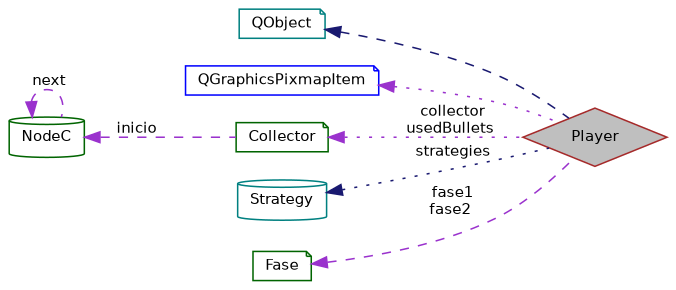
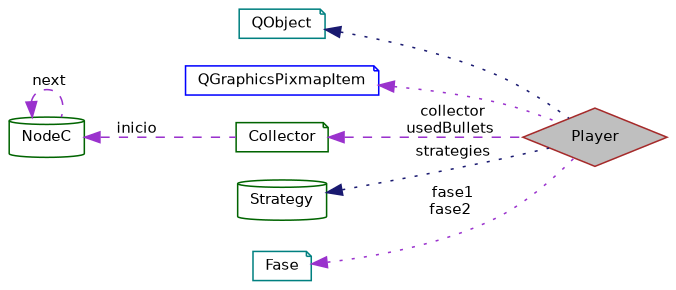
edge "Player" -> "QObject": style dashed -> dotted
edge "Player" -> "Collector": style dotted -> dashed
node "Strategy": color teal -> darkgreen
edge "Player" -> "Fase": style dashed -> dotted
node "Fase": color darkgreen -> teal
